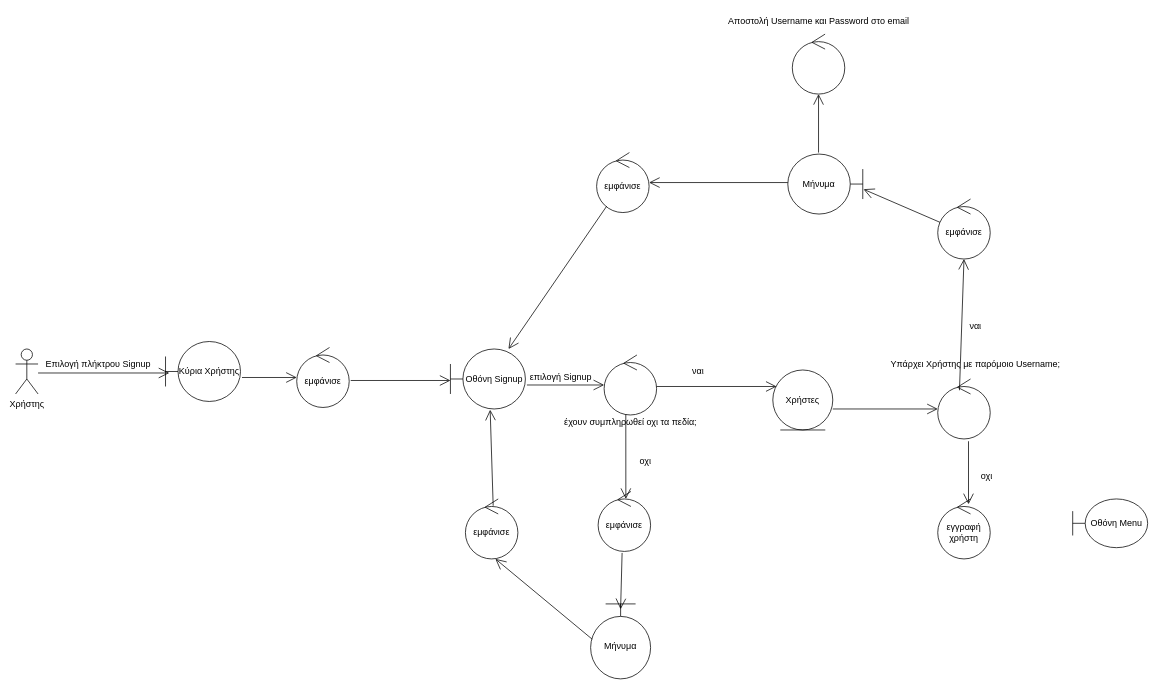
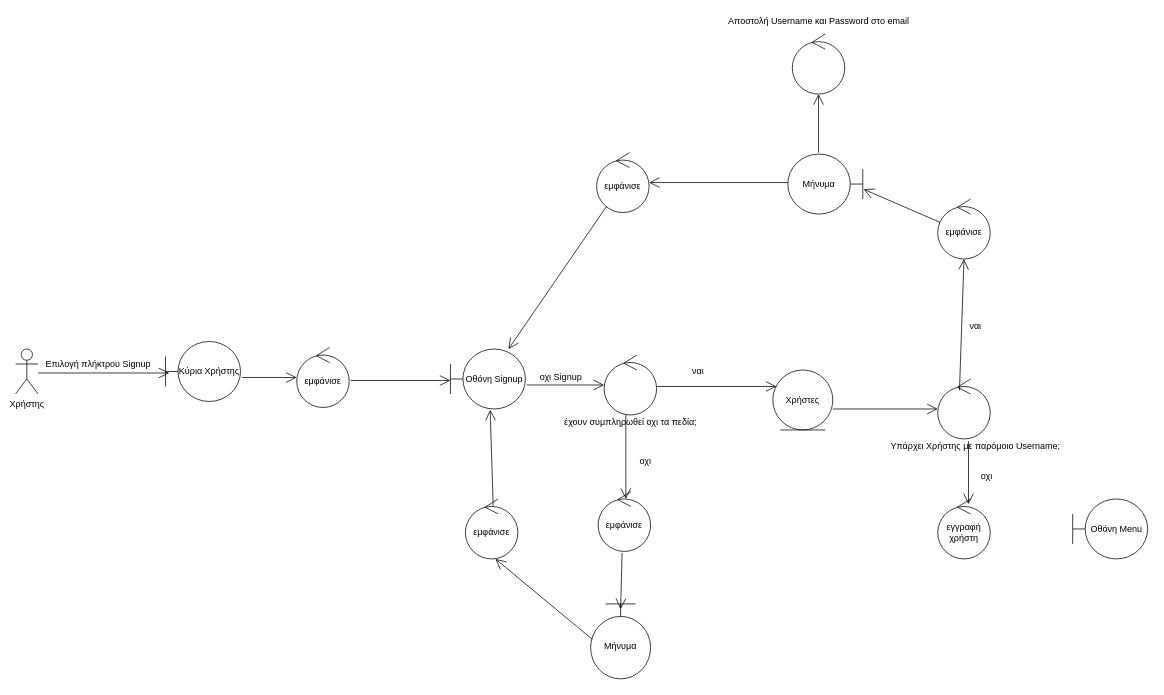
node "Υπάρχει Χρήστης με παρόμοιο Username;": moved (975, 364) -> (975, 447)
node "επιλογή Signup": label "επιλογή Signup" -> "οχι Signup"
node "Οθόνη Menu": size 75x49 -> 75x60
